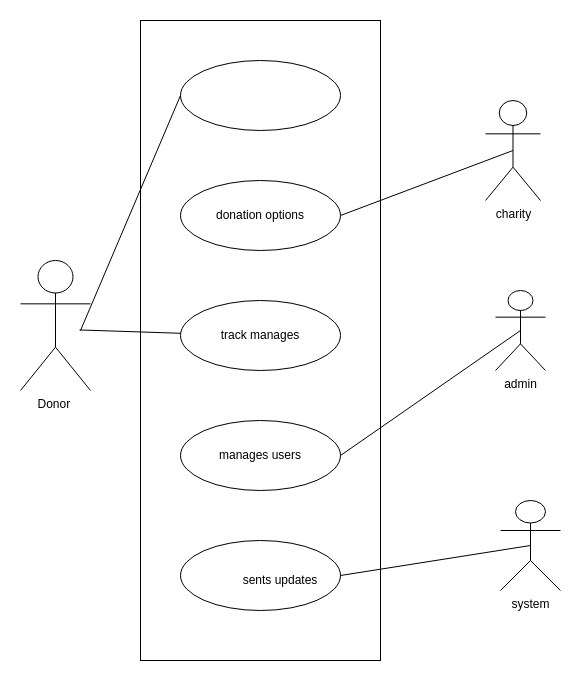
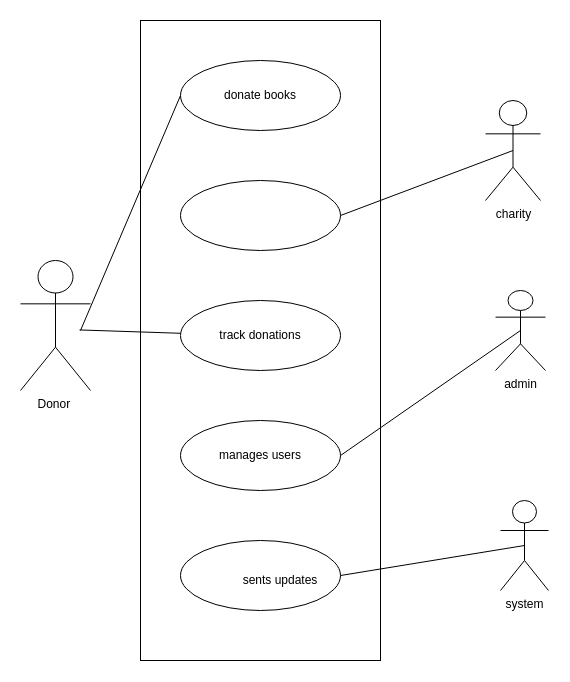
node "donate books": added
node "donation options": removed
node "track manages": label "track manages" -> "track donations"
node "system": size 60x90 -> 48x90
